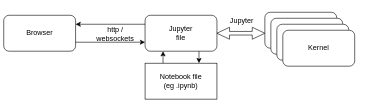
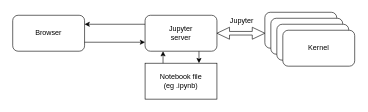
node "Browser": moved (39, 33) -> (48, 33)
node "http / websockets": removed
node "Jupyter file": label "Jupyter file" -> "Jupyter server"
